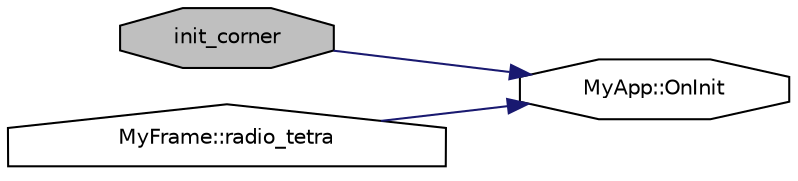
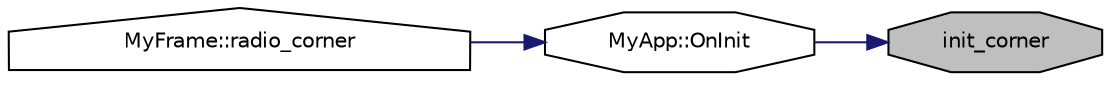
edge "init_corner" -> "MyApp::OnInit": reversed
node "MyFrame::radio_tetra": label "MyFrame::radio_tetra" -> "MyFrame::radio_corner"
